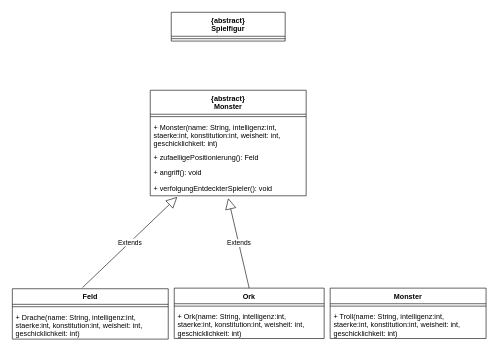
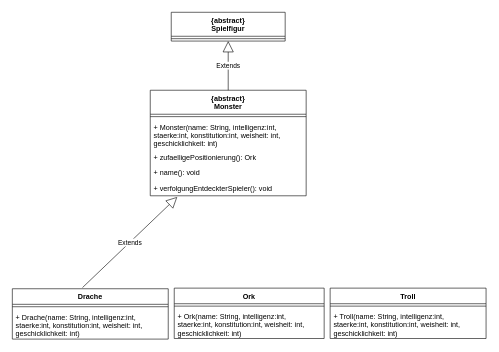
edge "{abstract} Monster" -> "{abstract} Spielfigur": added, label "Extends"
node "+ zufaelligePositionierung(): Feld": label "+ zufaelligePositionierung(): Feld" -> "+ zufaelligePositionierung(): Ork"
node "+ angriff(): void": label "+ angriff(): void" -> "+ name(): void"
edge "Ork" -> "+ verfolgungEntdeckterSpieler(): void": removed, label "Extends"
node "Monster": label "Monster" -> "Troll"
node "Feld": label "Feld" -> "Drache"
